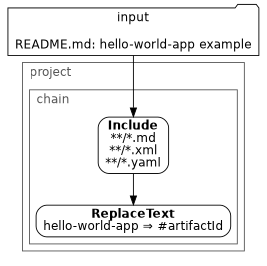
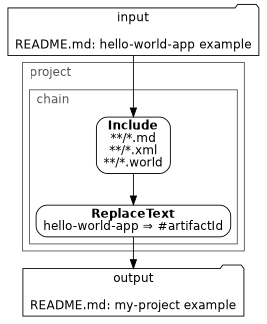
node "Include": text "**/*.yaml" -> "**/*.world"
node "output README.md: my-project example": added
